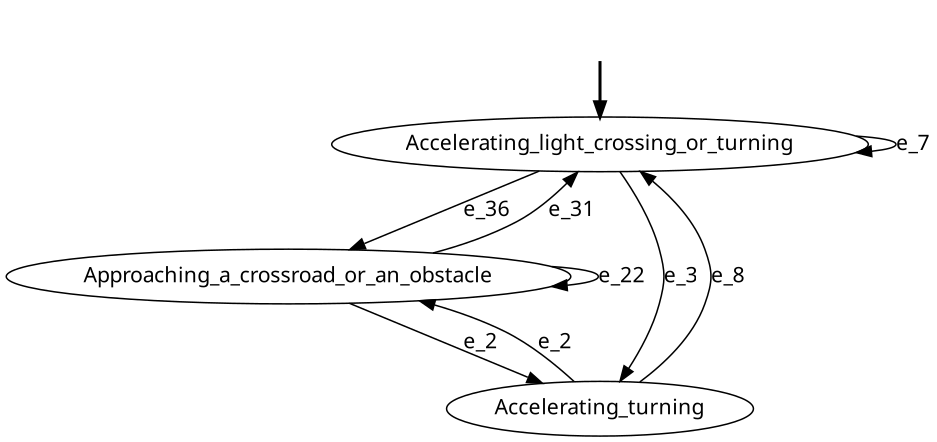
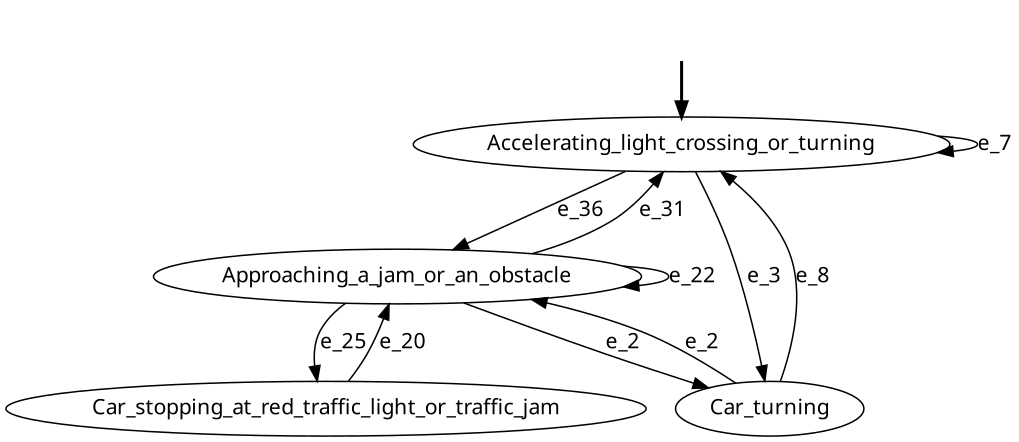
node "Approaching_a_crossroad_or_an_obstacle": label "Approaching_a_crossroad_or_an_obstacle" -> "Approaching_a_jam_or_an_obstacle"
node "Car_stopping_at_red_traffic_light_or_traffic_jam": added
node "Accelerating_turning": label "Accelerating_turning" -> "Car_turning"
